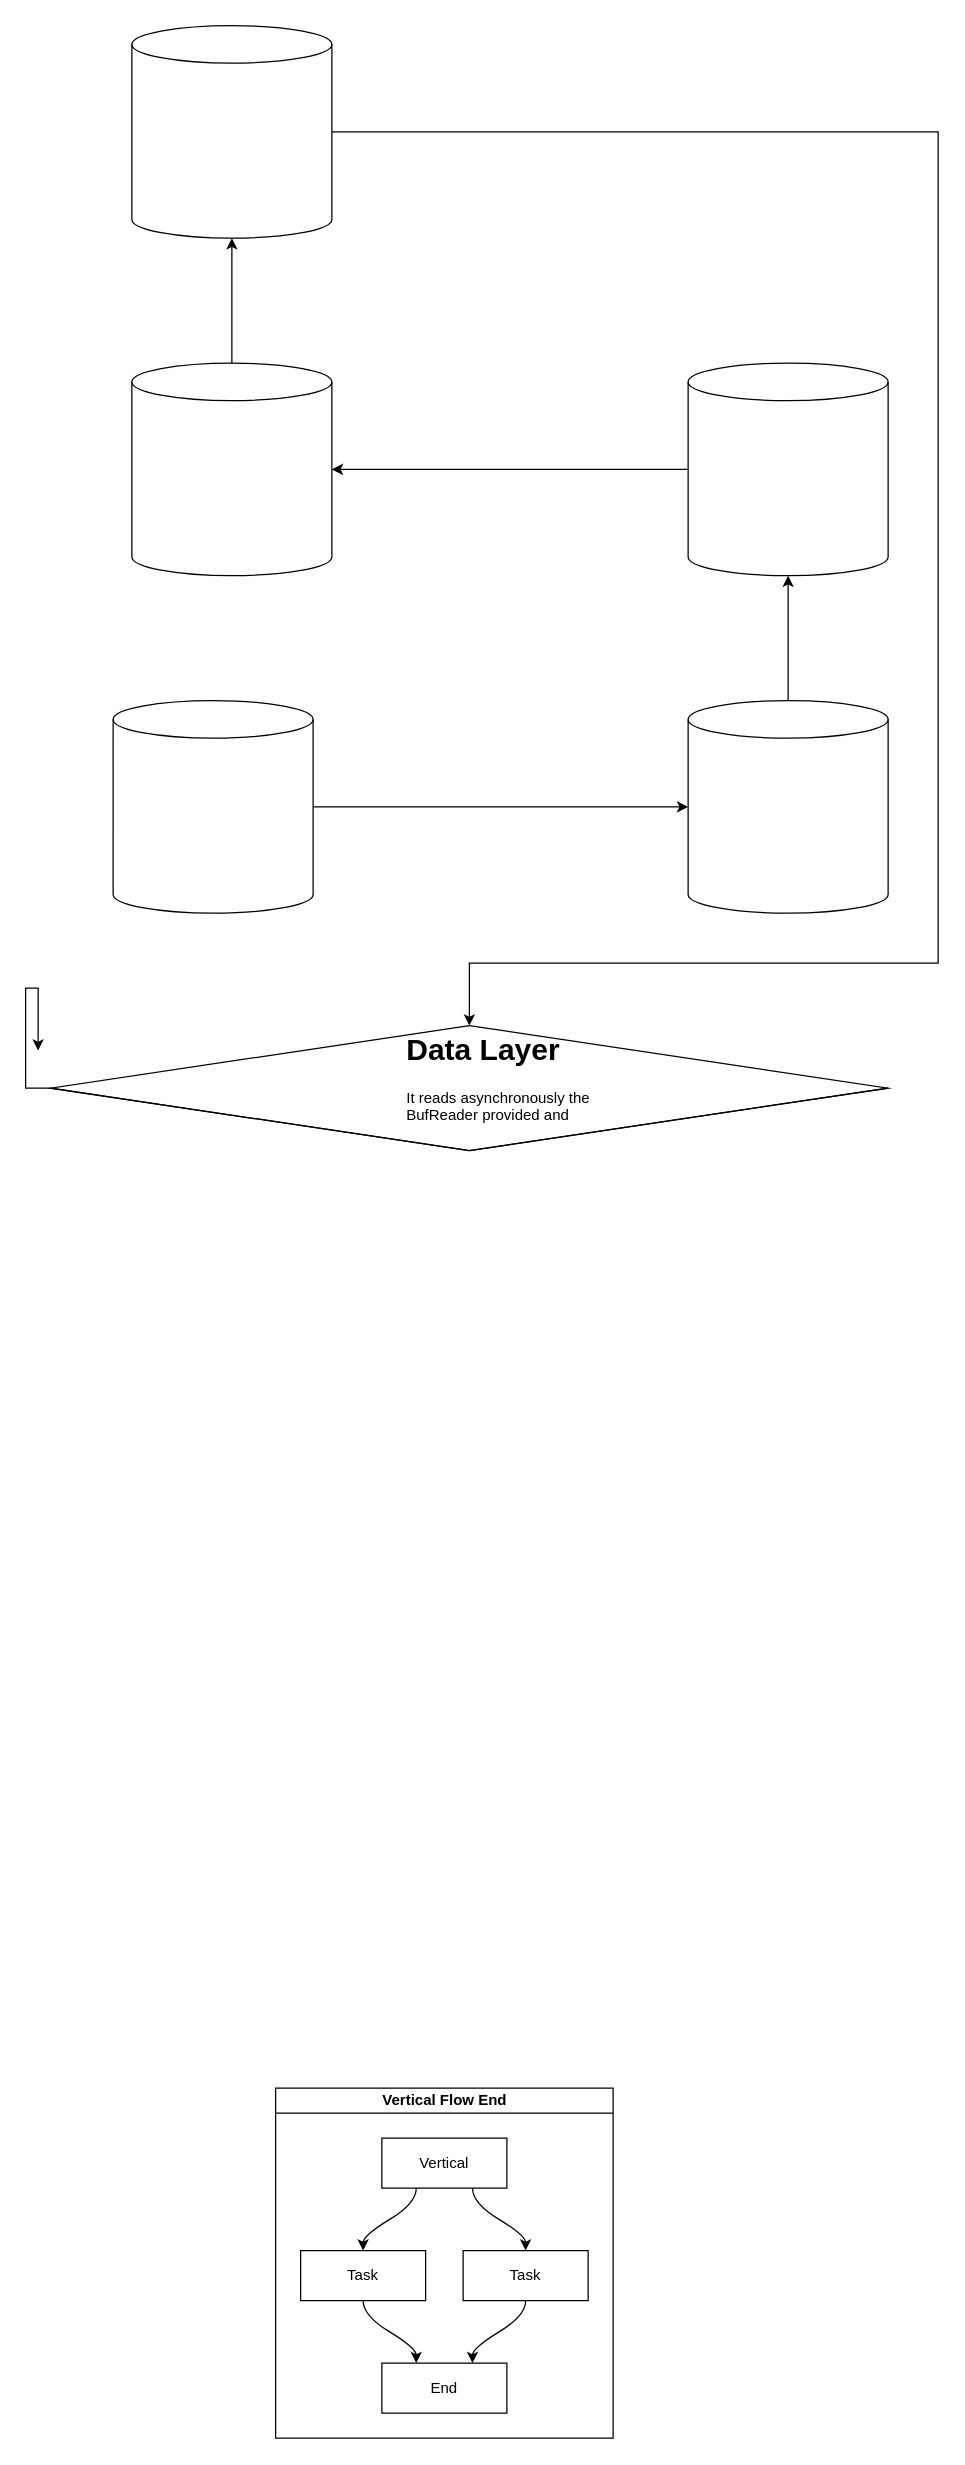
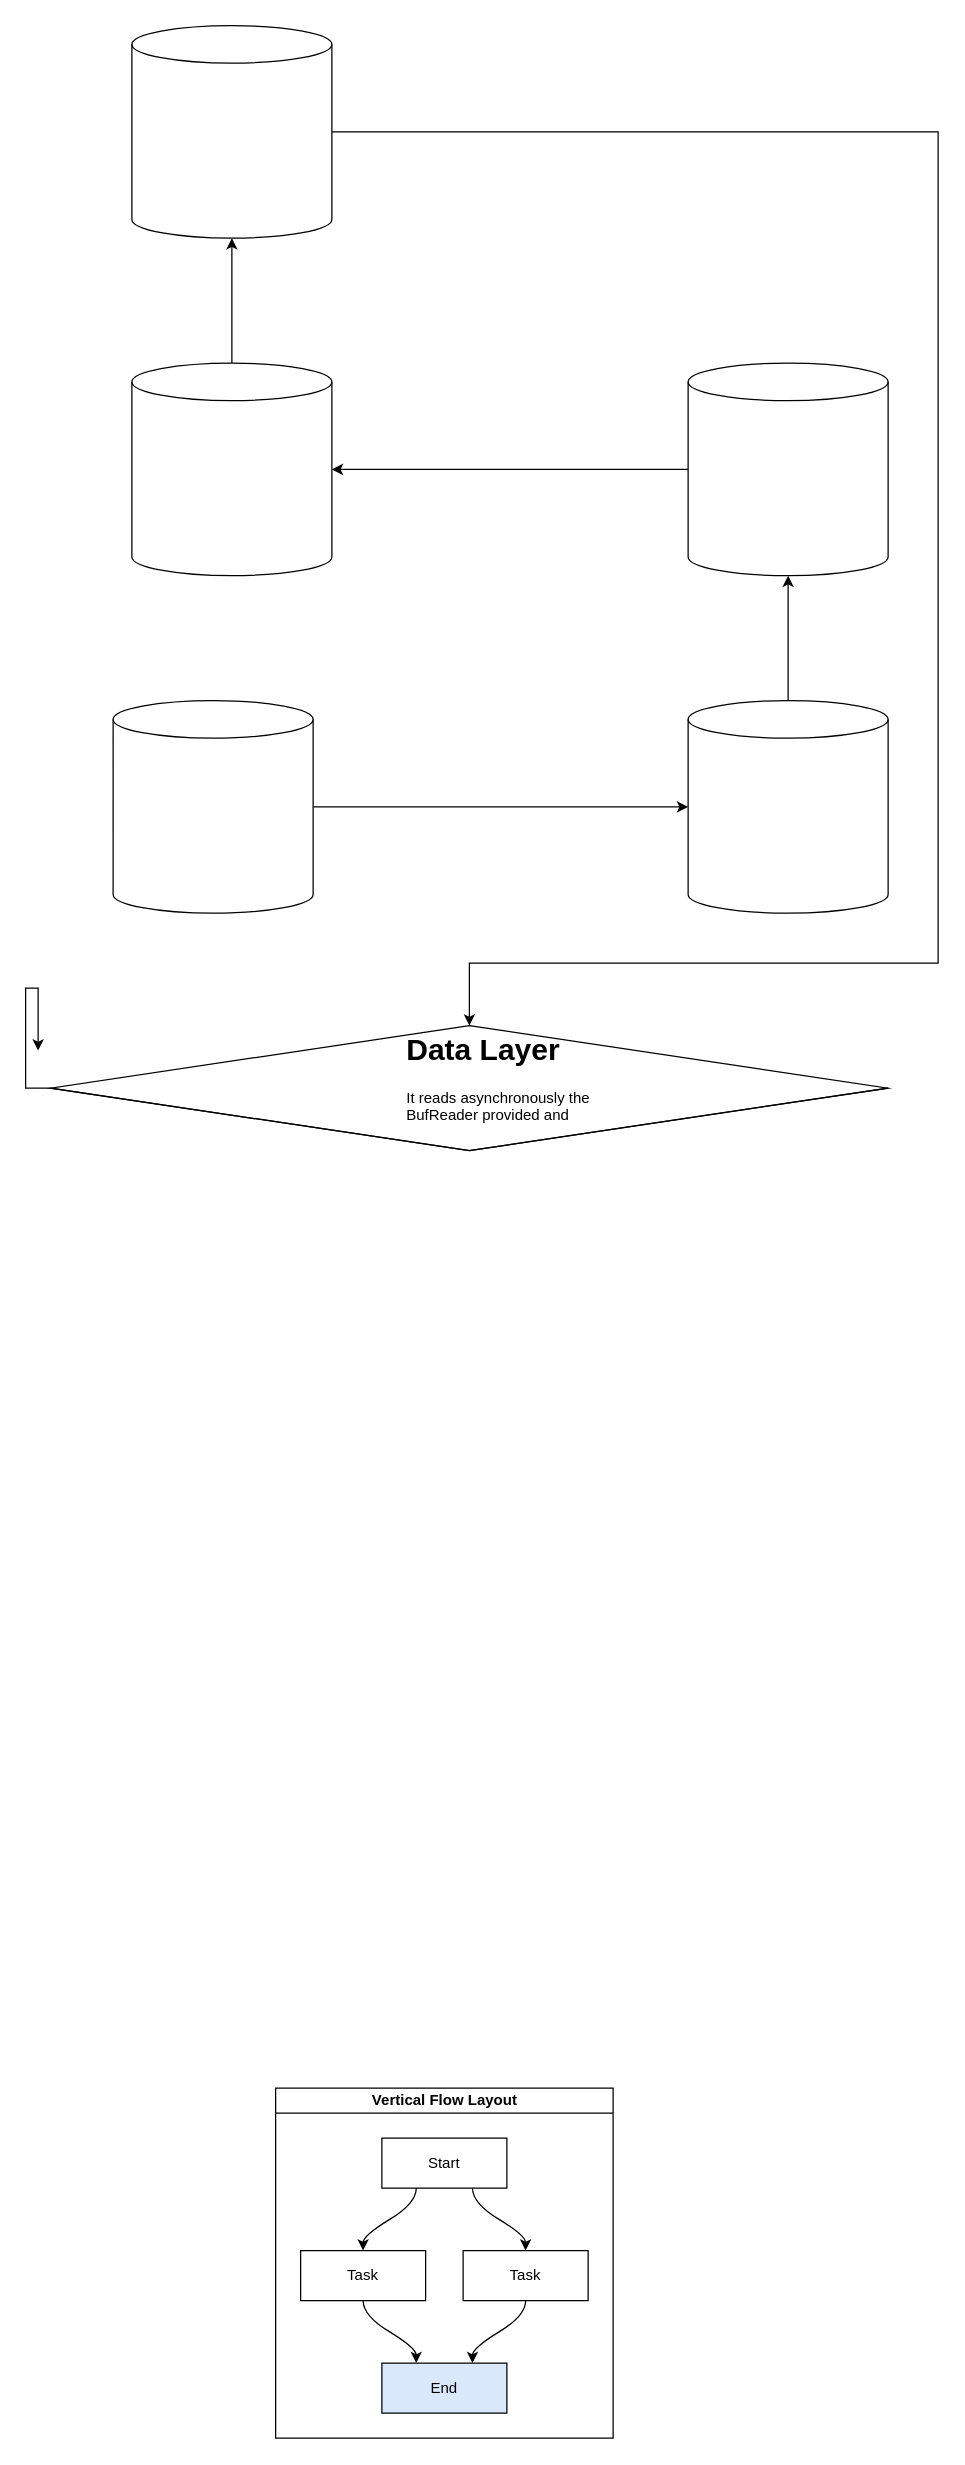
node "Vertical Flow End": label "Vertical Flow End" -> "Vertical Flow Layout"
node "Vertical": label "Vertical" -> "Start"
node "End": fillcolor #ffffff -> #dae8fc
